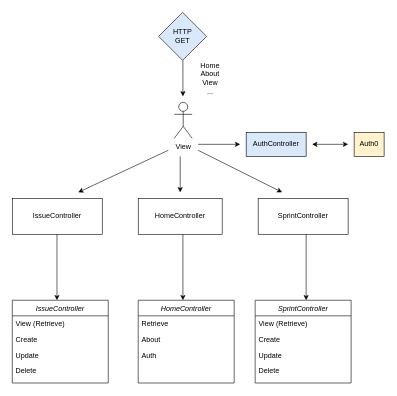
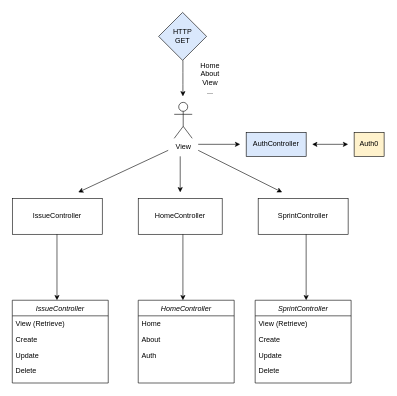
node "Retrieve": label "Retrieve" -> "Home"
